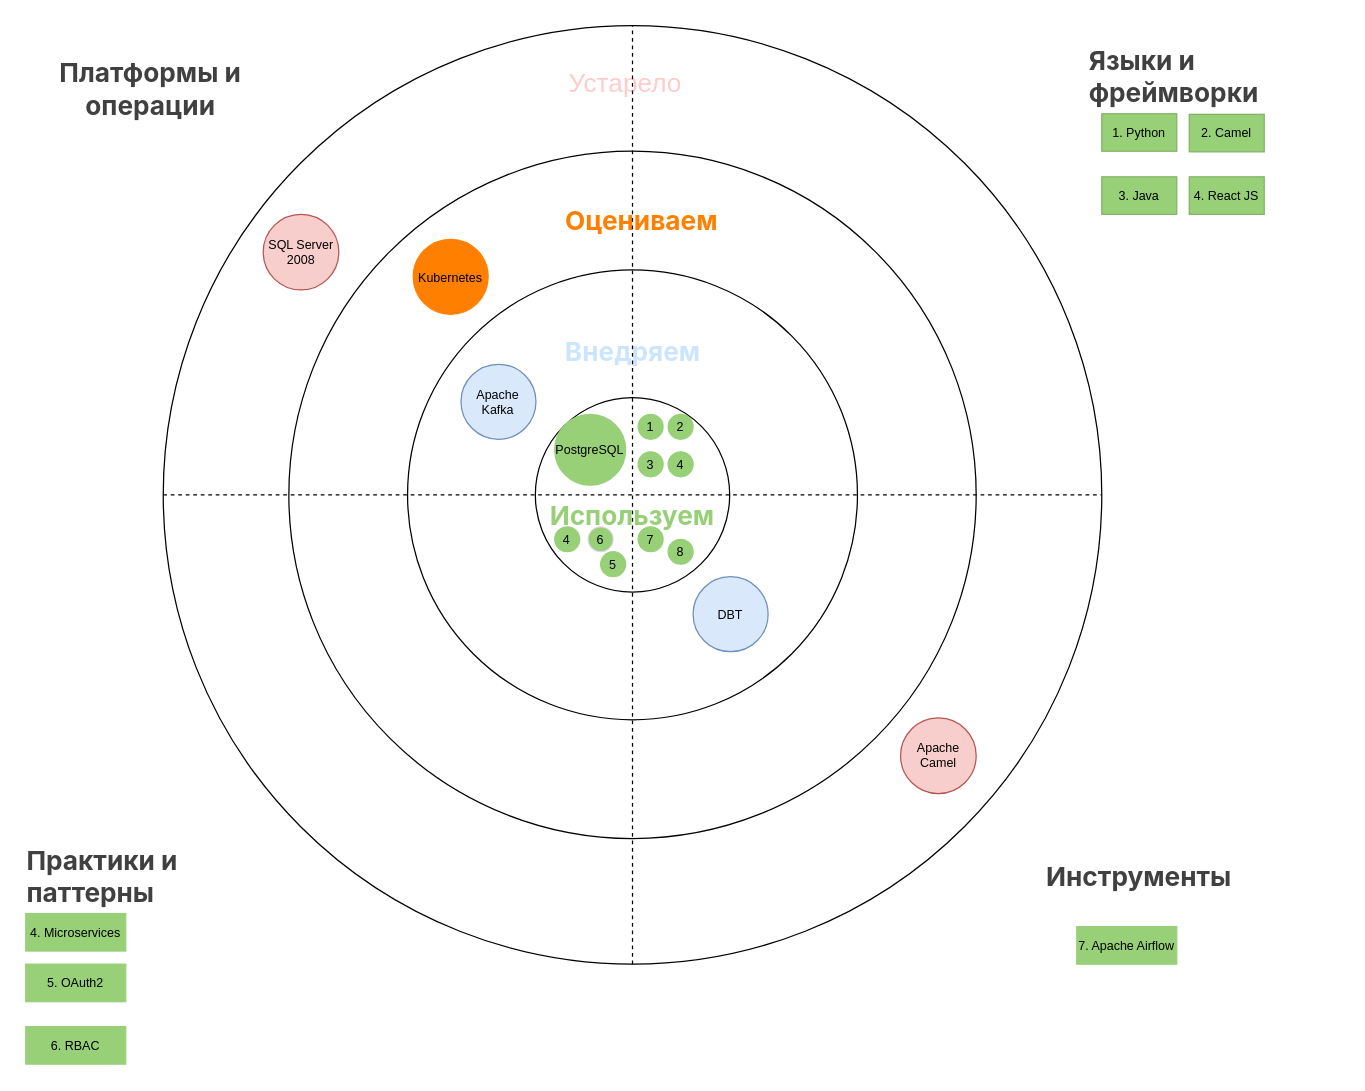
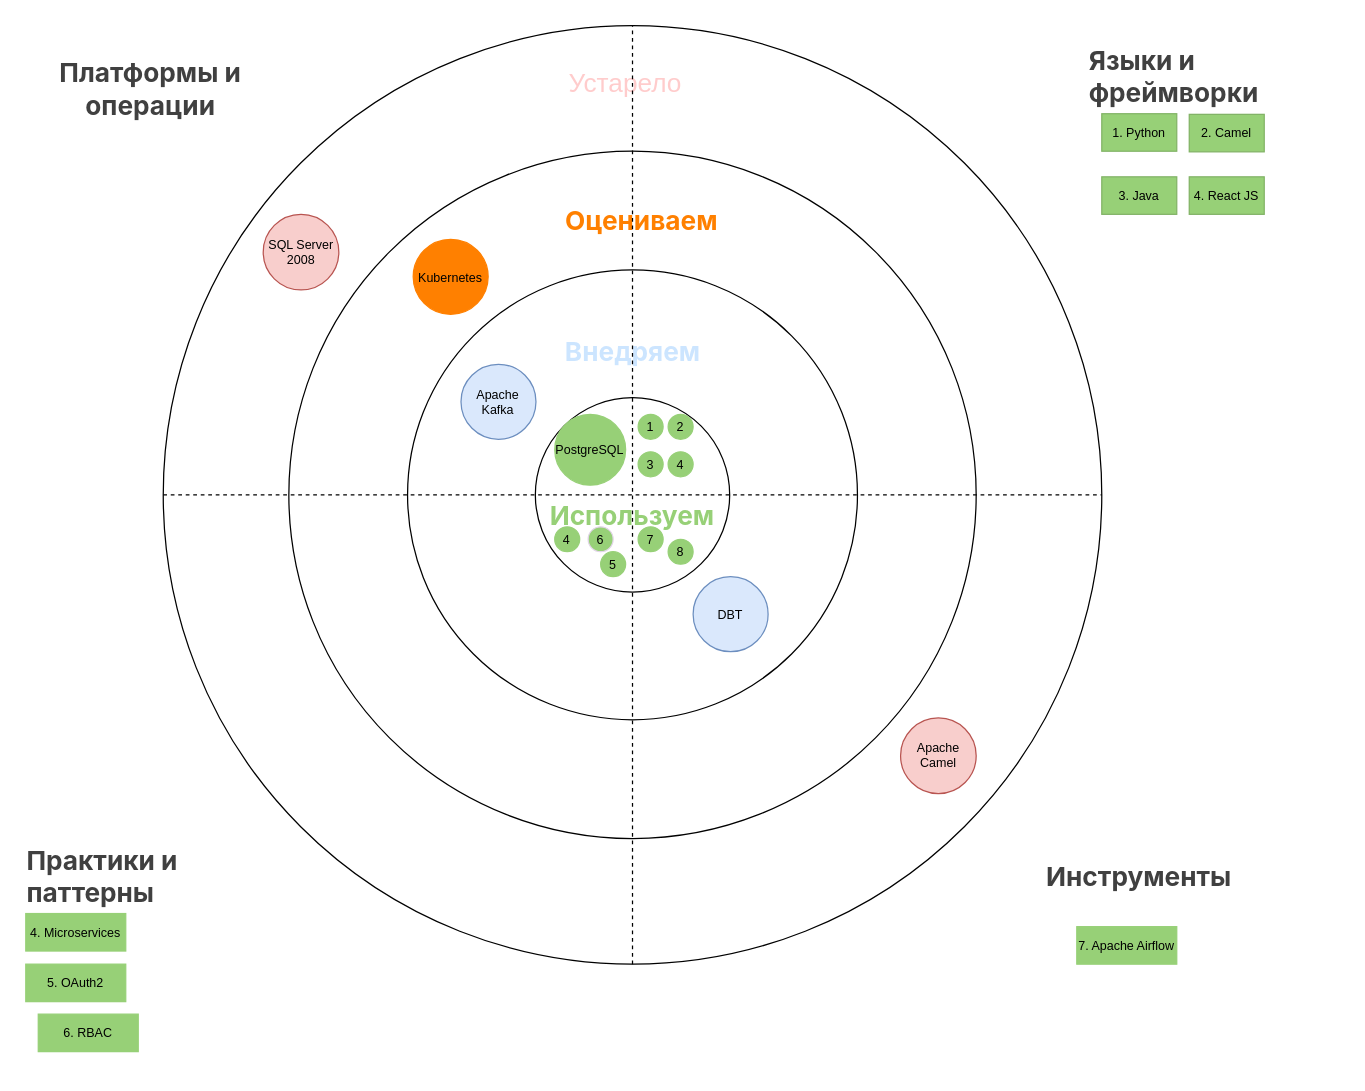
node "6. RBAC": moved (76, 1046) -> (88, 1033)
